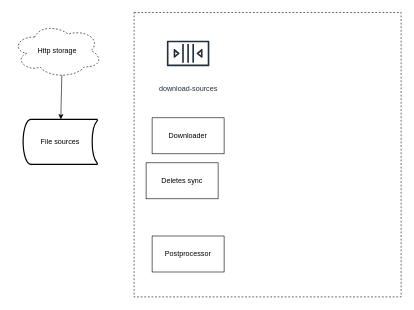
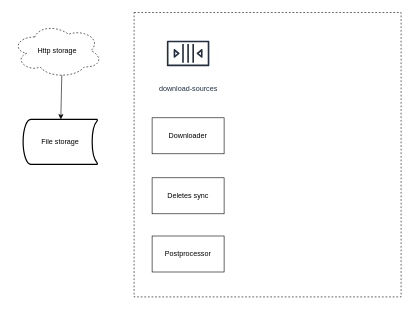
node "File sources": label "File sources" -> "File storage"
node "Deletes sync": moved (182, 181) -> (188, 196)
